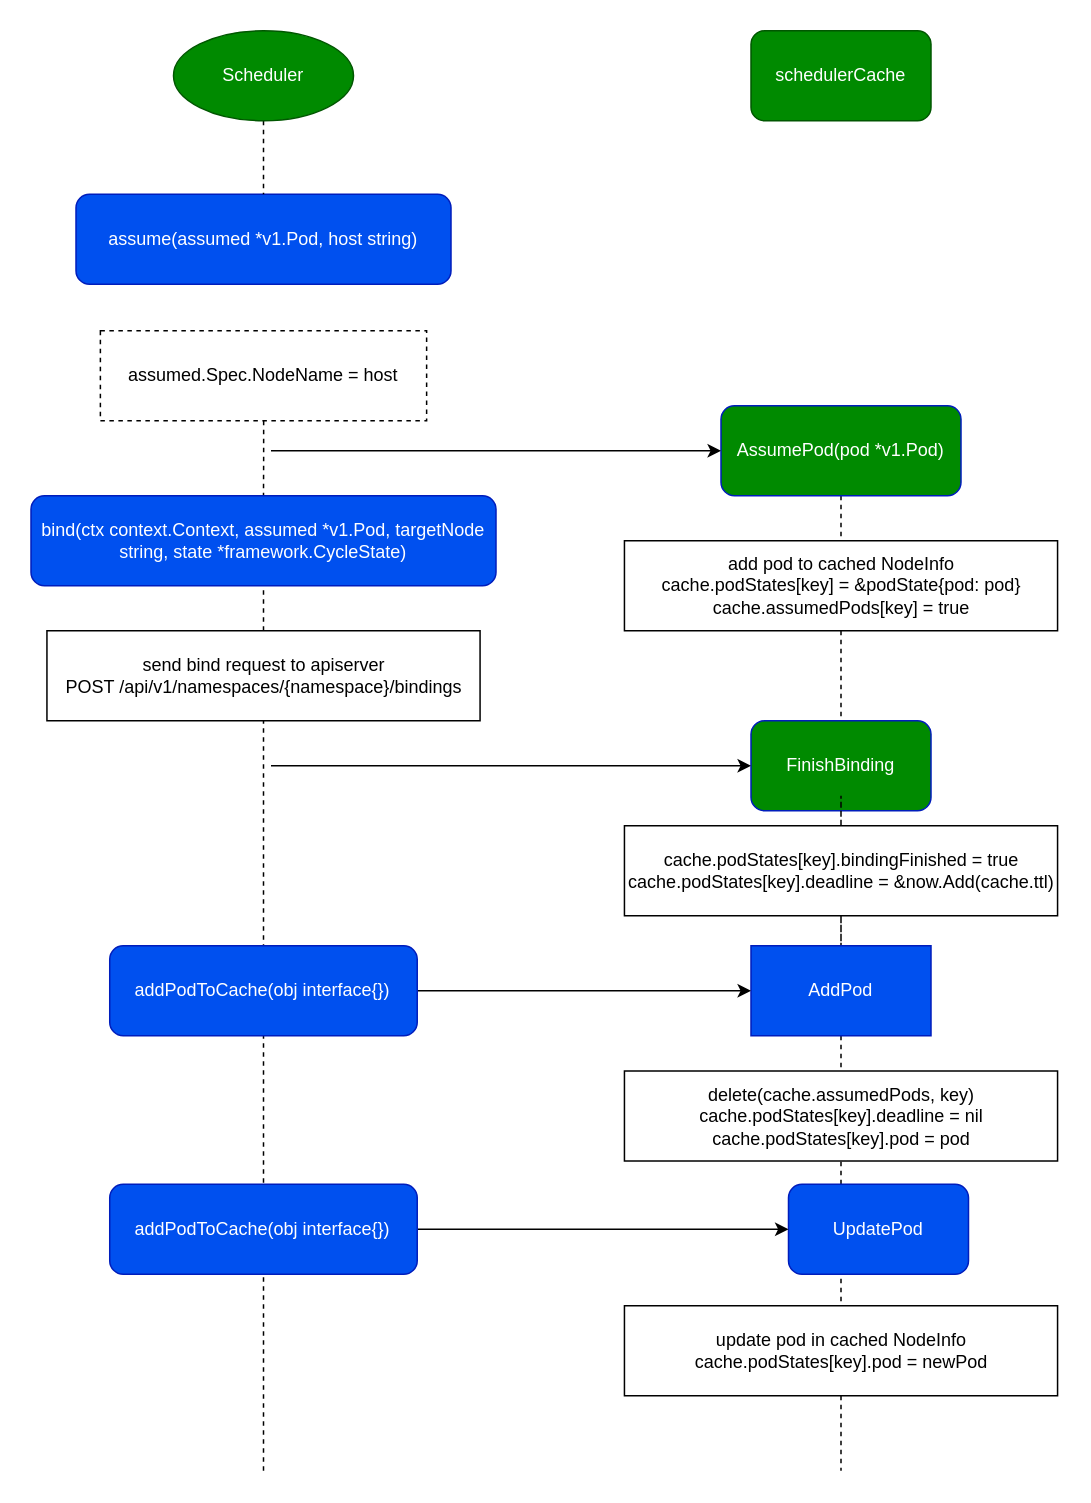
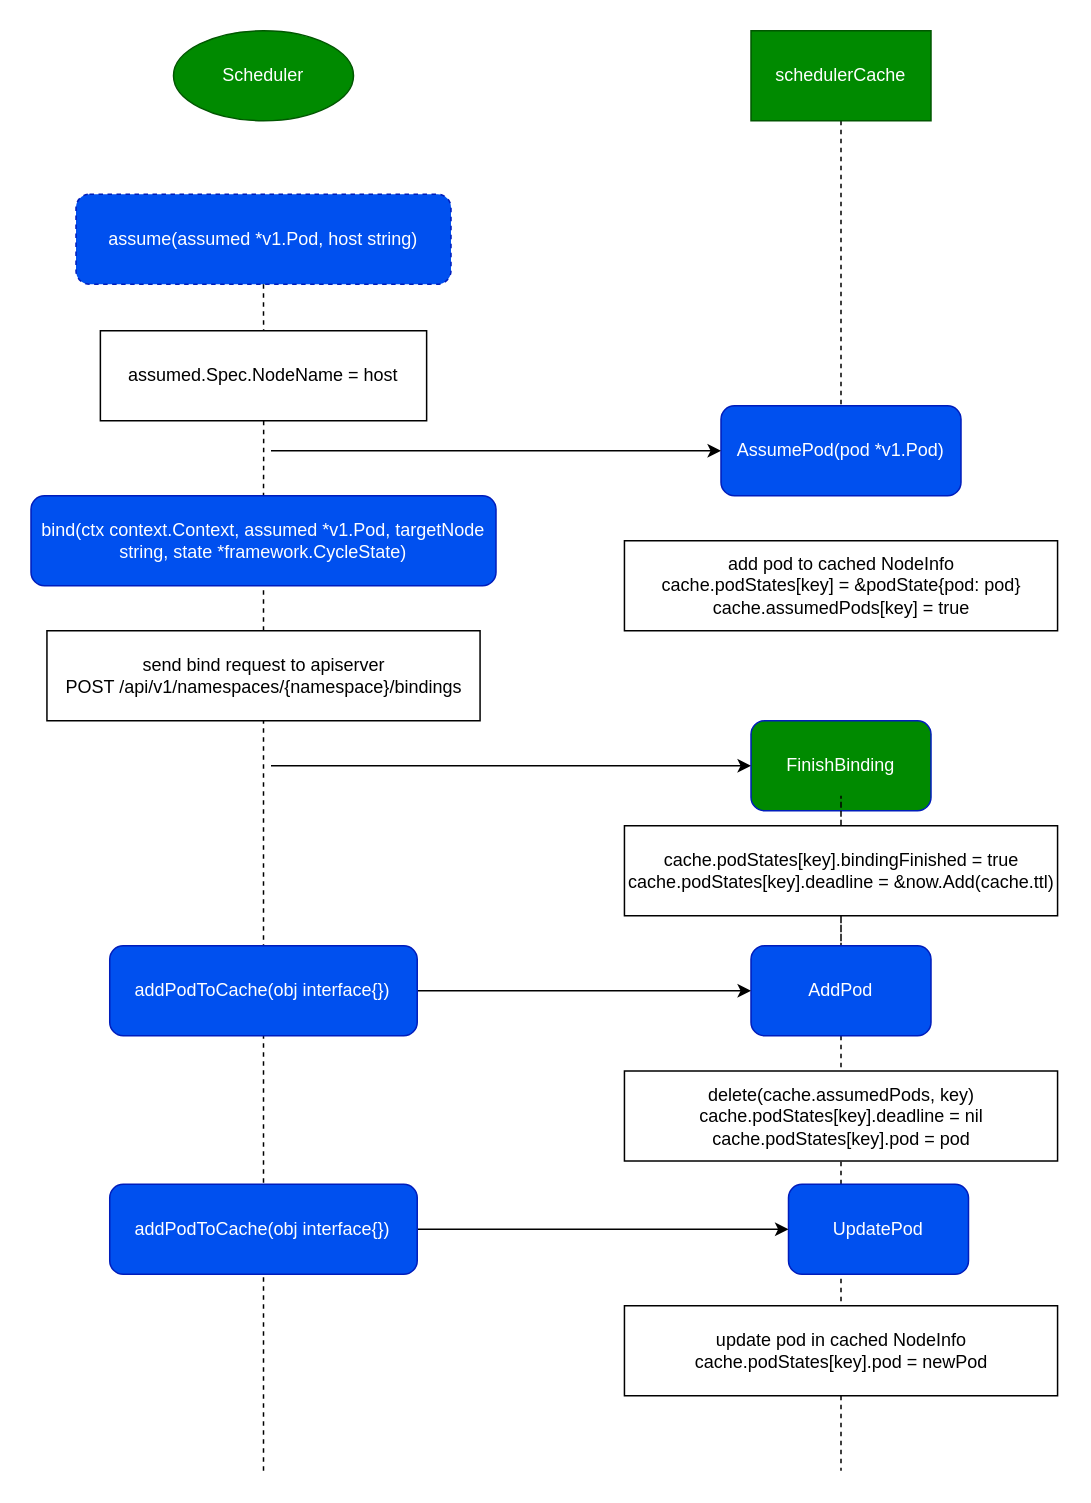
node "schedulerCache": shape rounded rectangle -> rectangle
edge "Scheduler" -- "assume(assumed *v1.Pod, host string)": removed
node "assume(assumed *v1.Pod, host string)": style solid -> dashed
edge "schedulerCache" -- "AssumePod(pod *v1.Pod)": added
edge "assume(assumed *v1.Pod, host string)" -- "assumed.Spec.NodeName = host": added
node "assumed.Spec.NodeName = host": style dashed -> solid
node "AssumePod(pod *v1.Pod)": fillcolor #008a00 -> #0050ef
edge "AssumePod(pod *v1.Pod)" -- "FinishBinding": removed
node "AddPod": shape rectangle -> rounded rectangle
